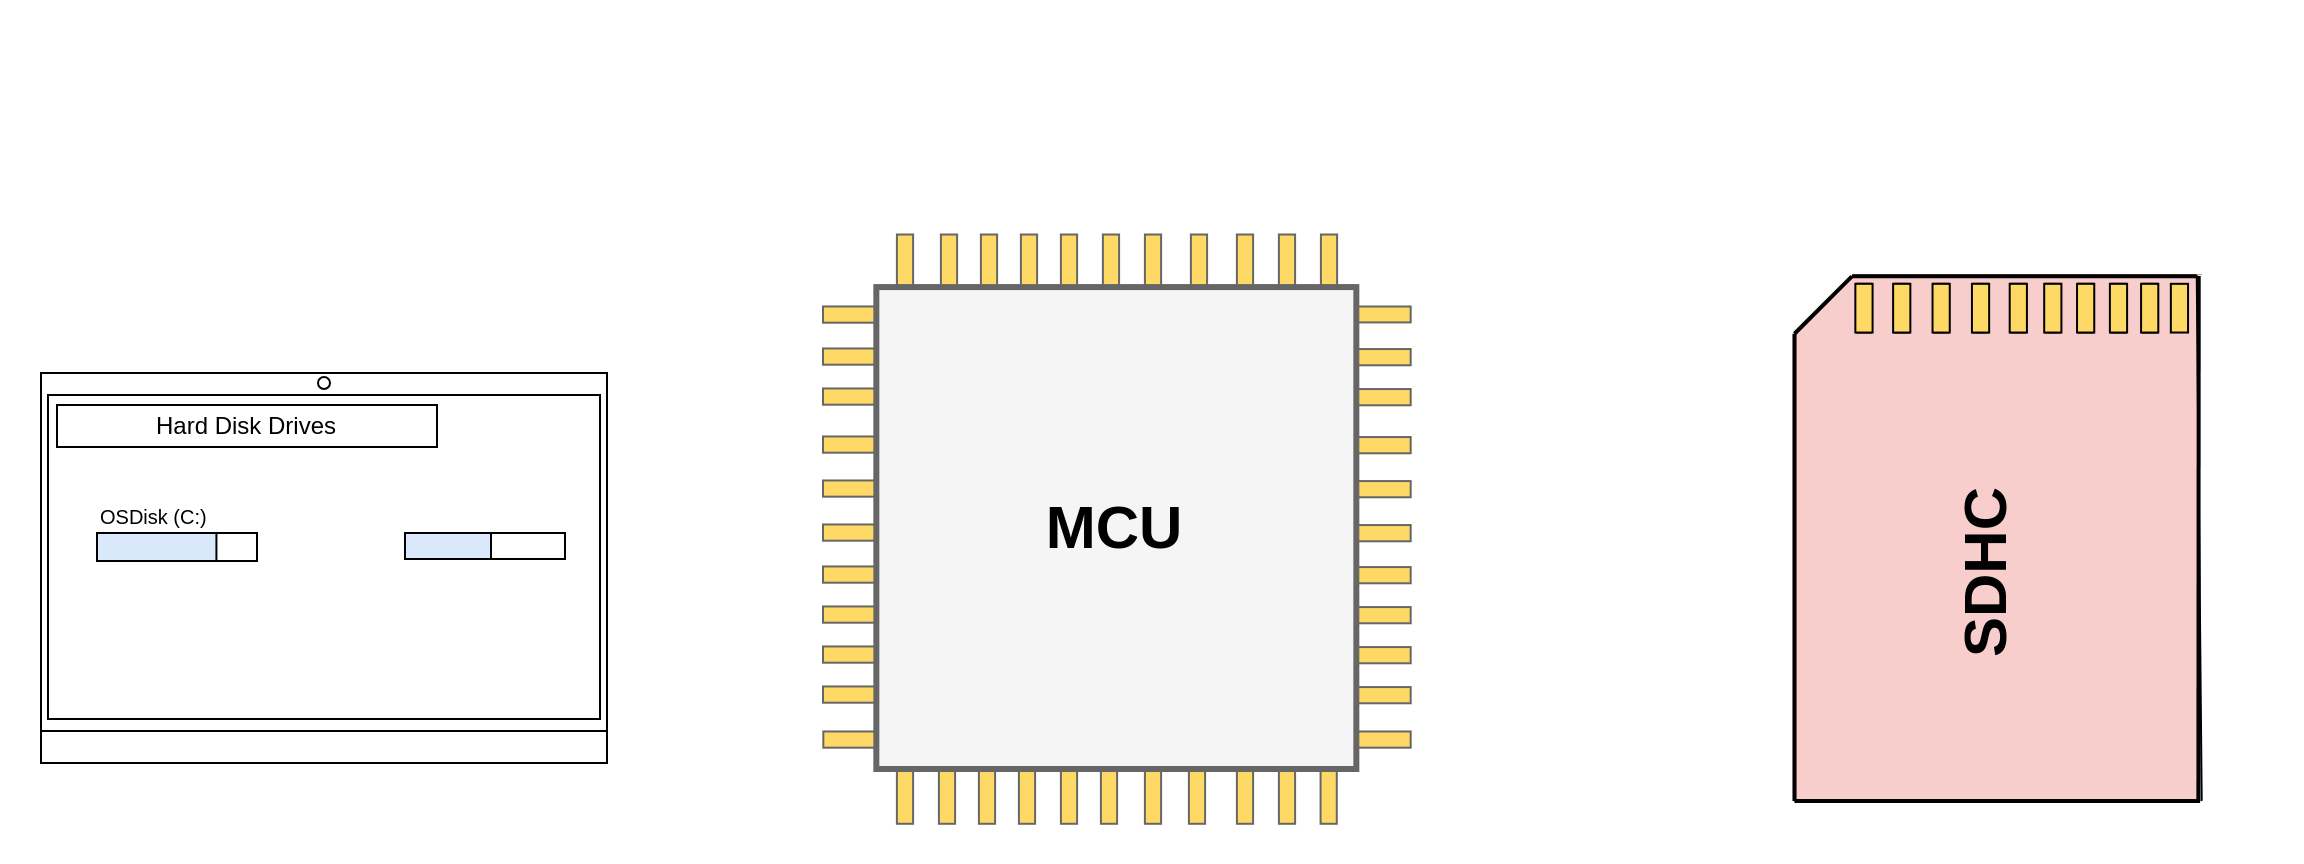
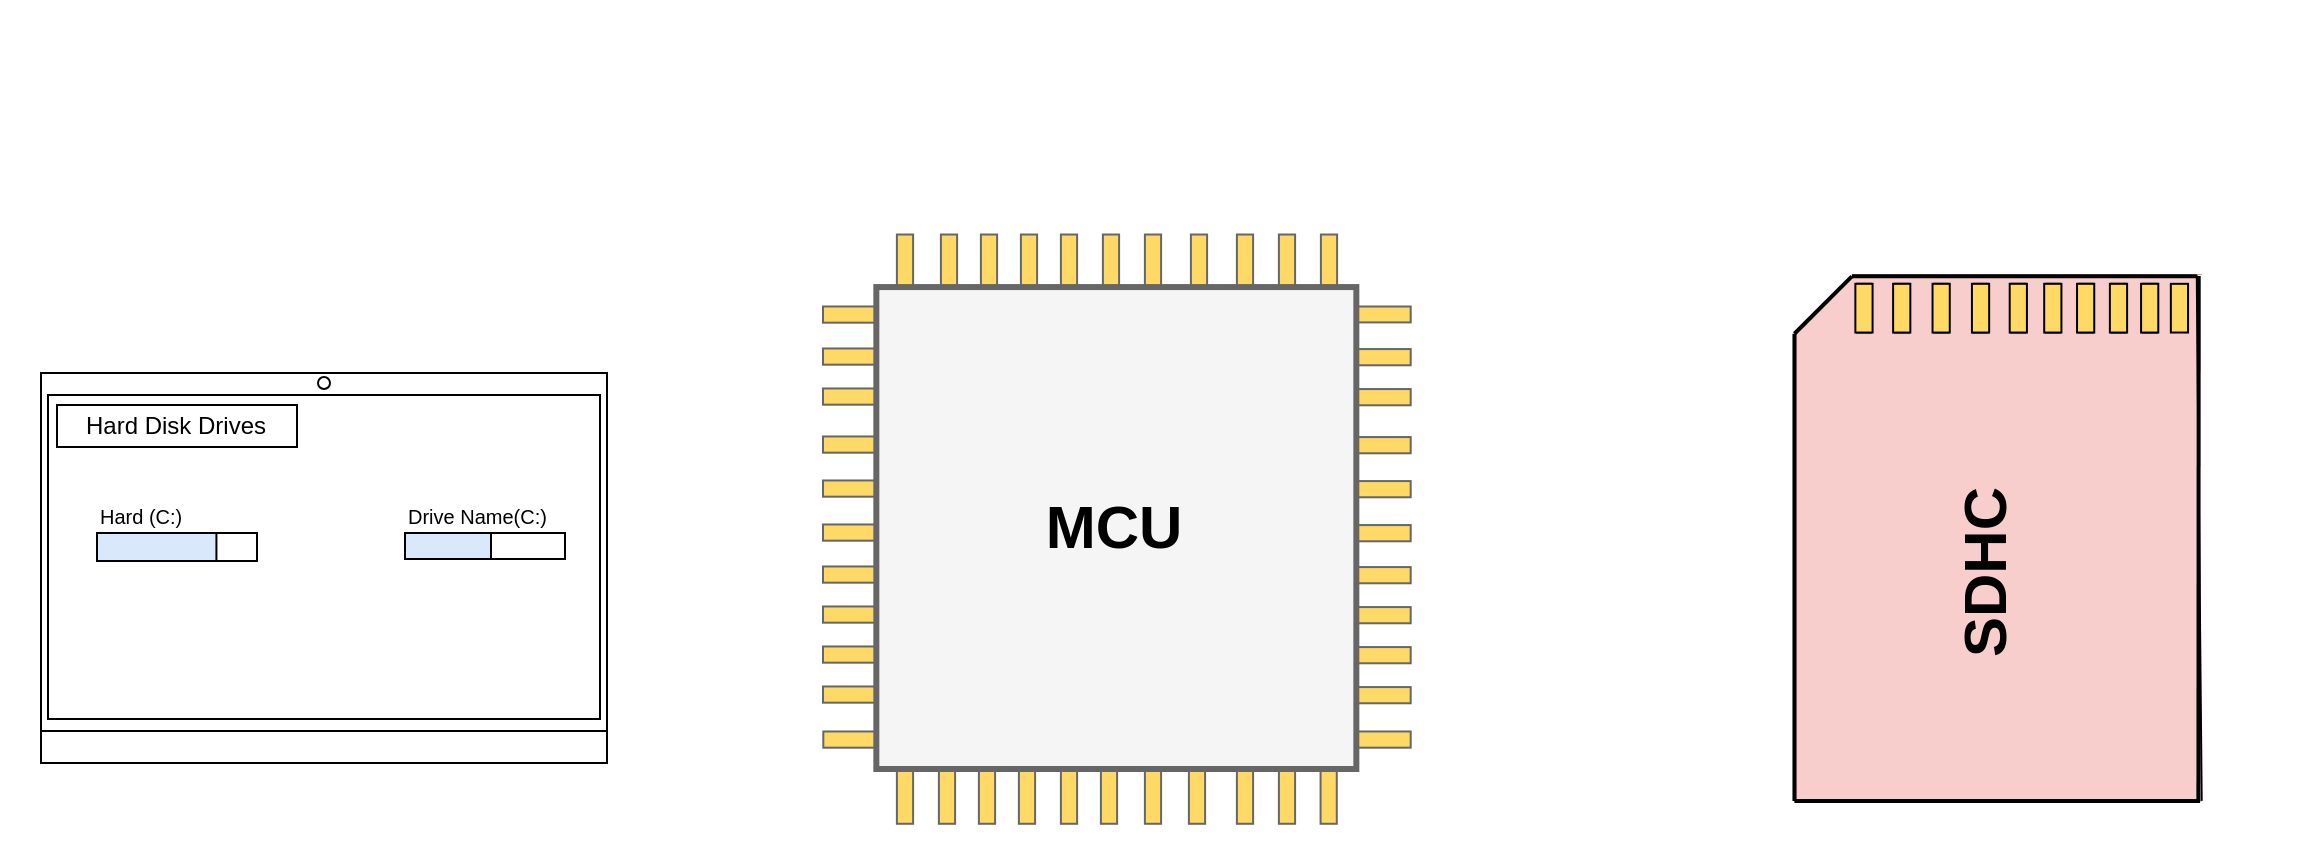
node "Hard Disk Drives": size 380x42 -> 240x42
node "Drive Name(C:)": added
node "OSDisk (C:)": label "OSDisk (C:)" -> "Hard (C:)"
